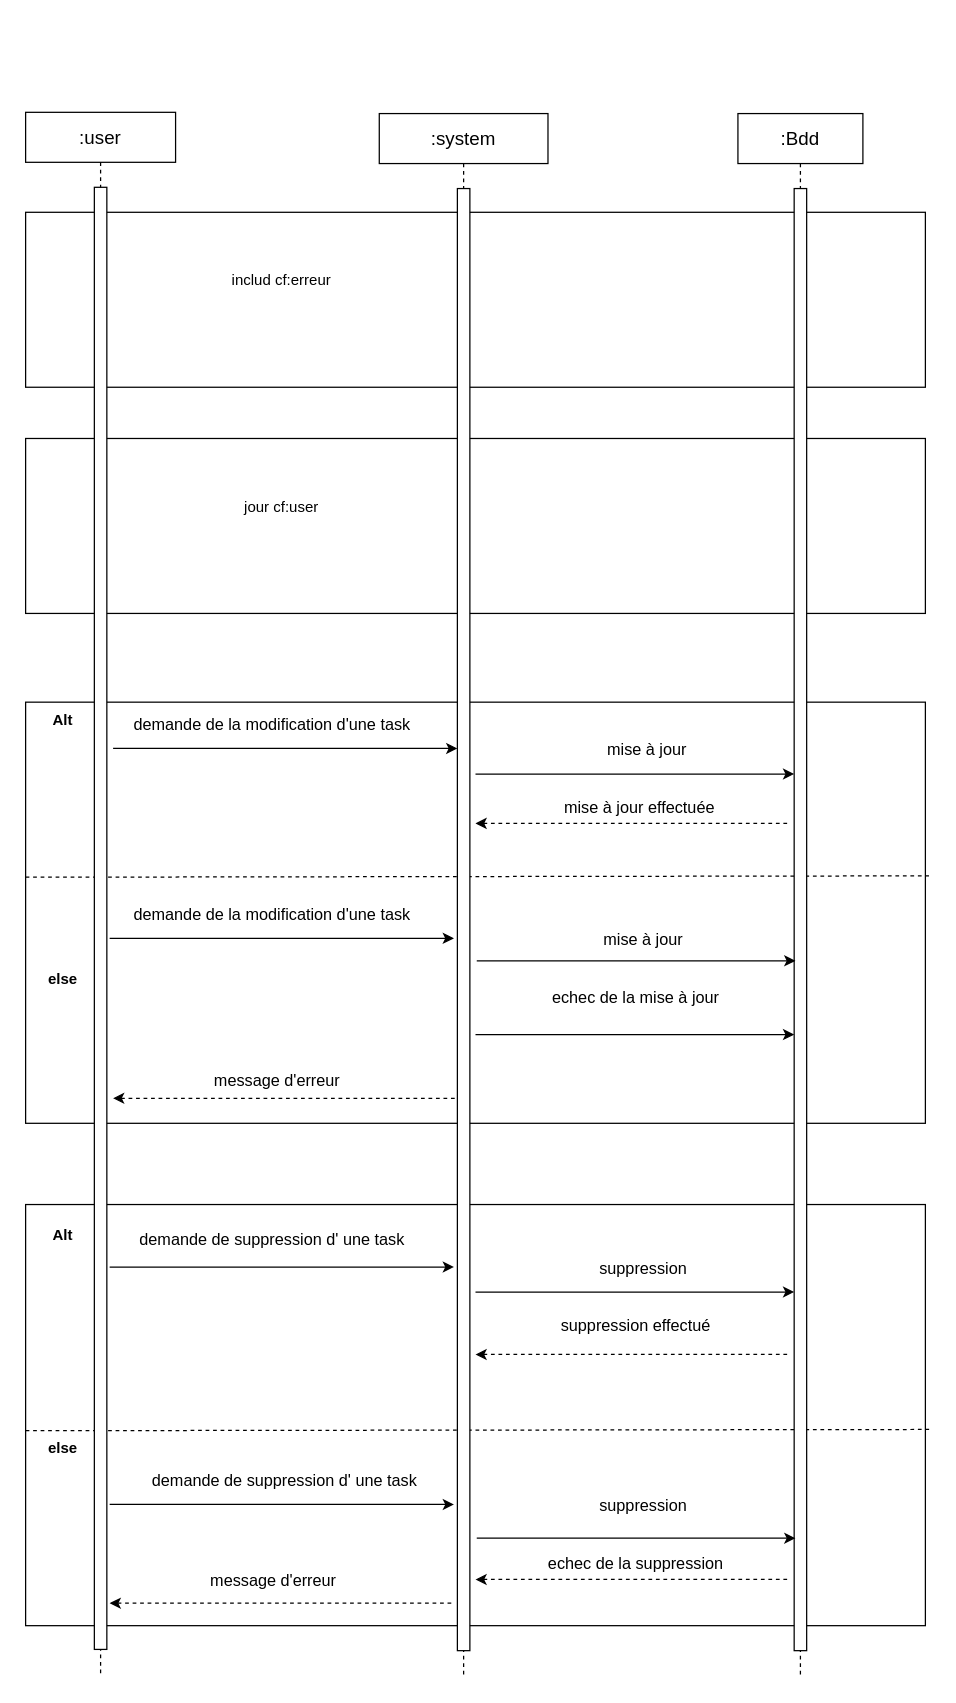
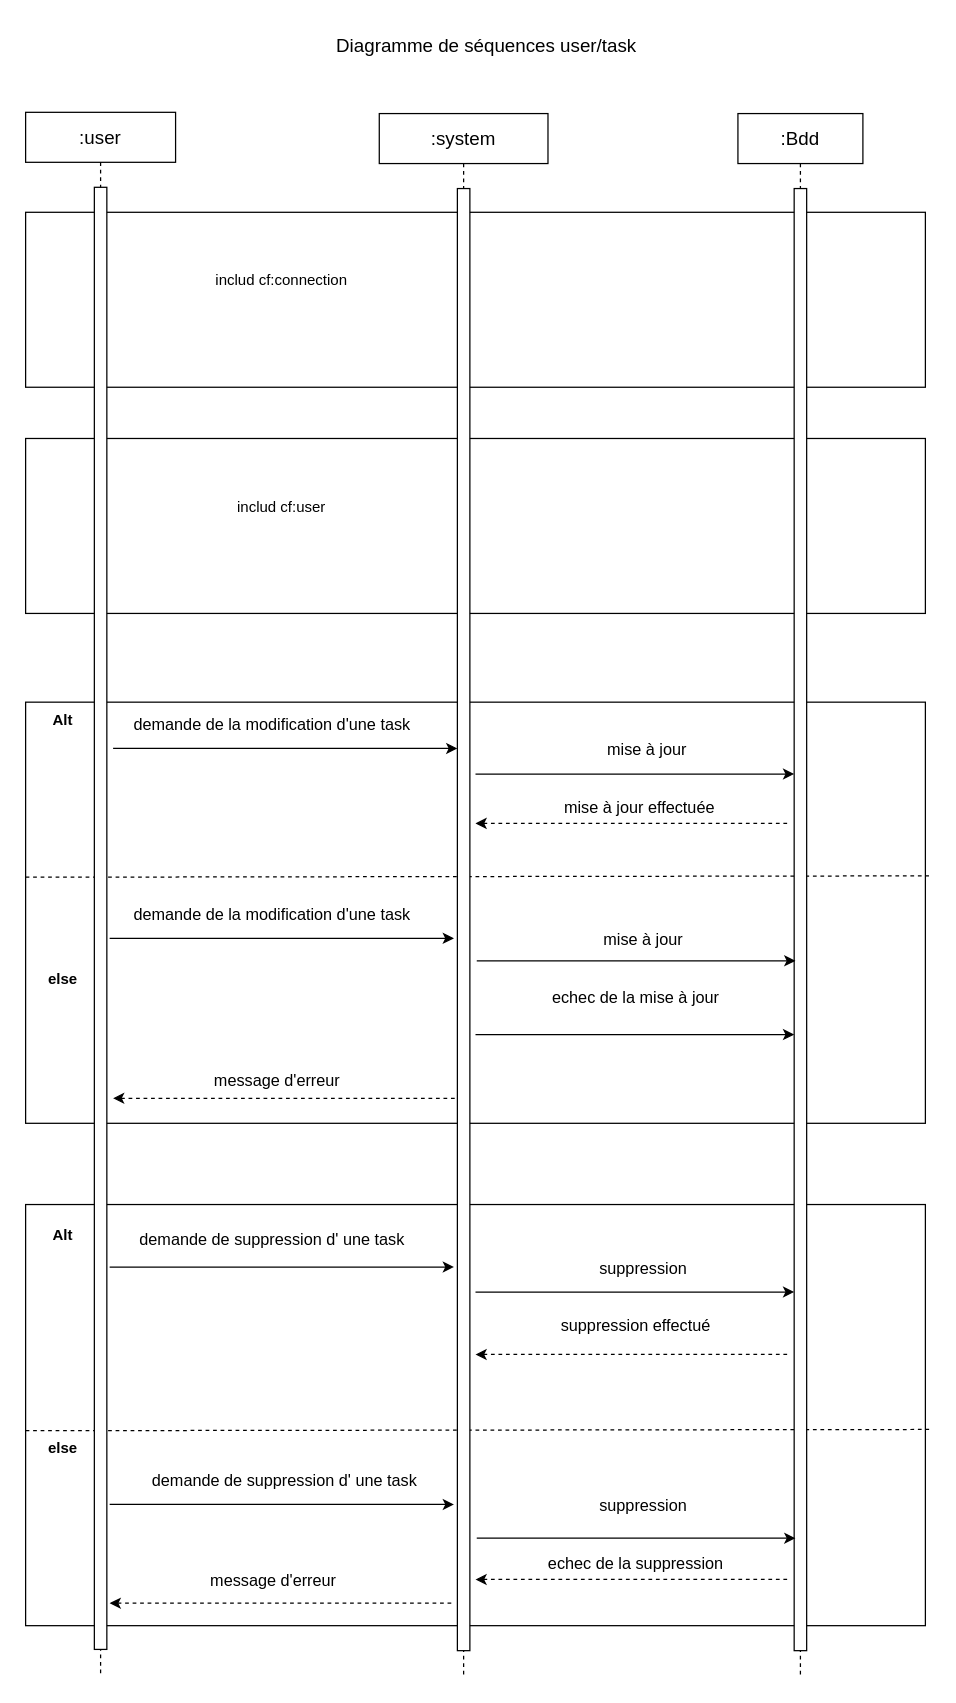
node "Diagramme de séquences user/task": added
node "includ cf:erreur": label "includ cf:erreur" -> "includ cf:connection"
node "jour cf:user": label "jour cf:user" -> "includ cf:user"
